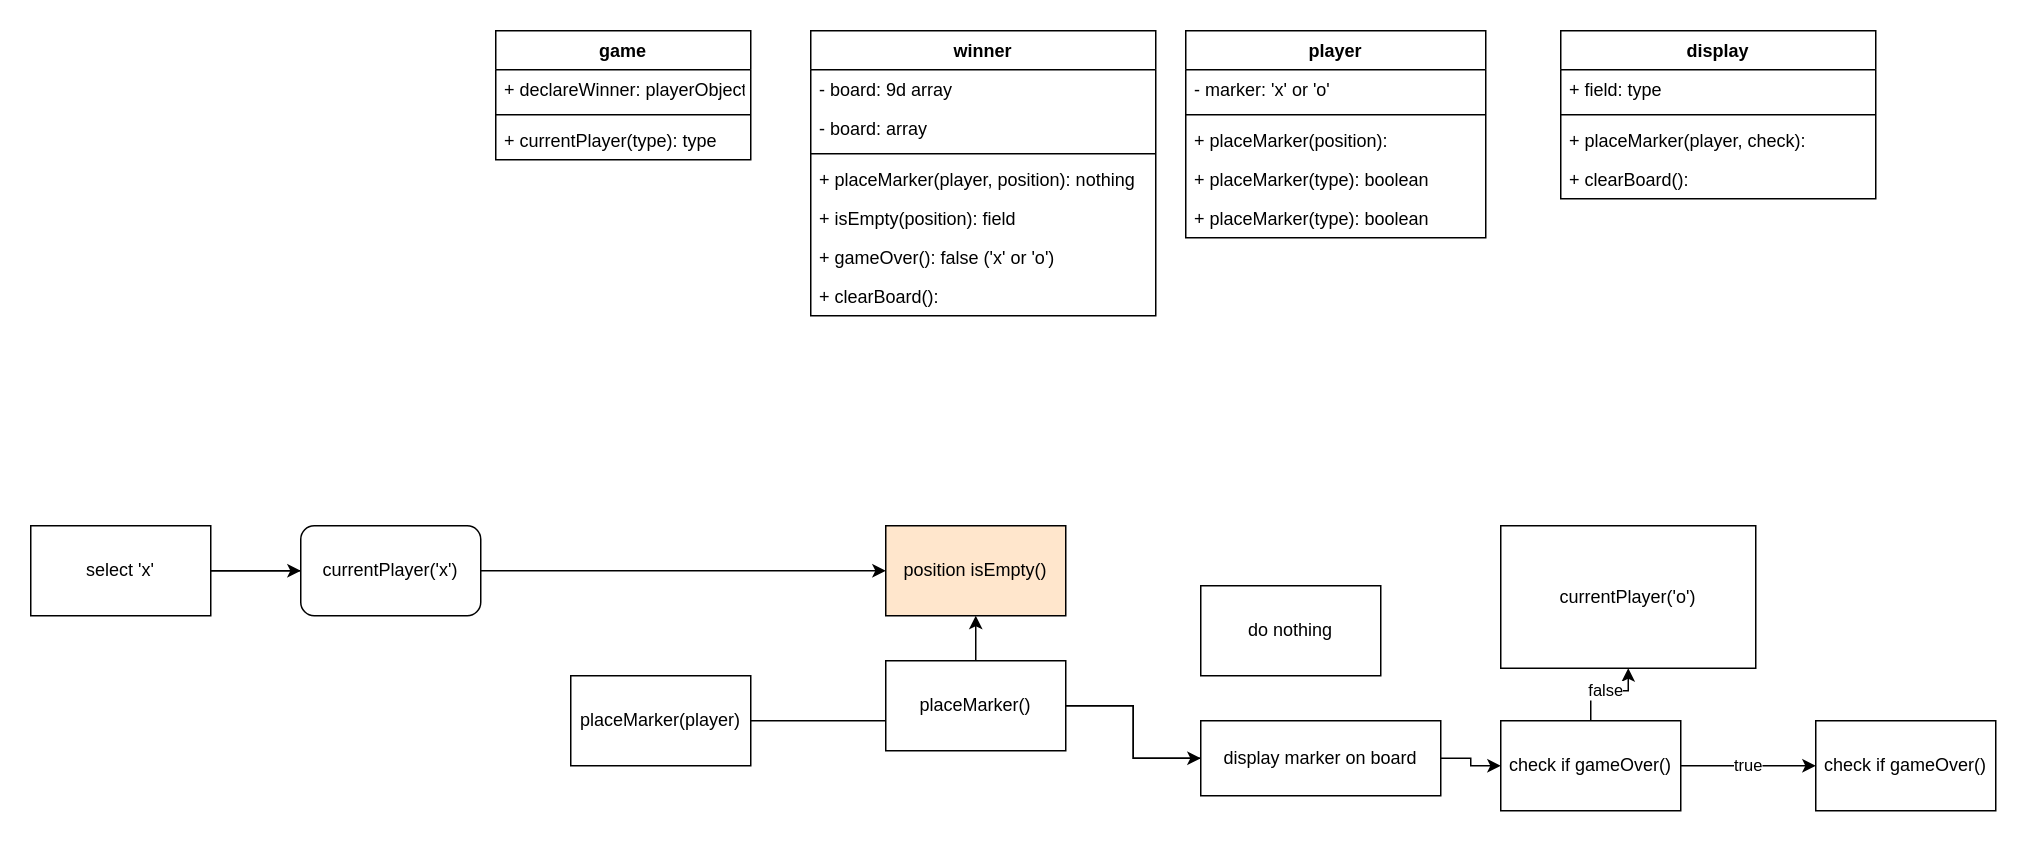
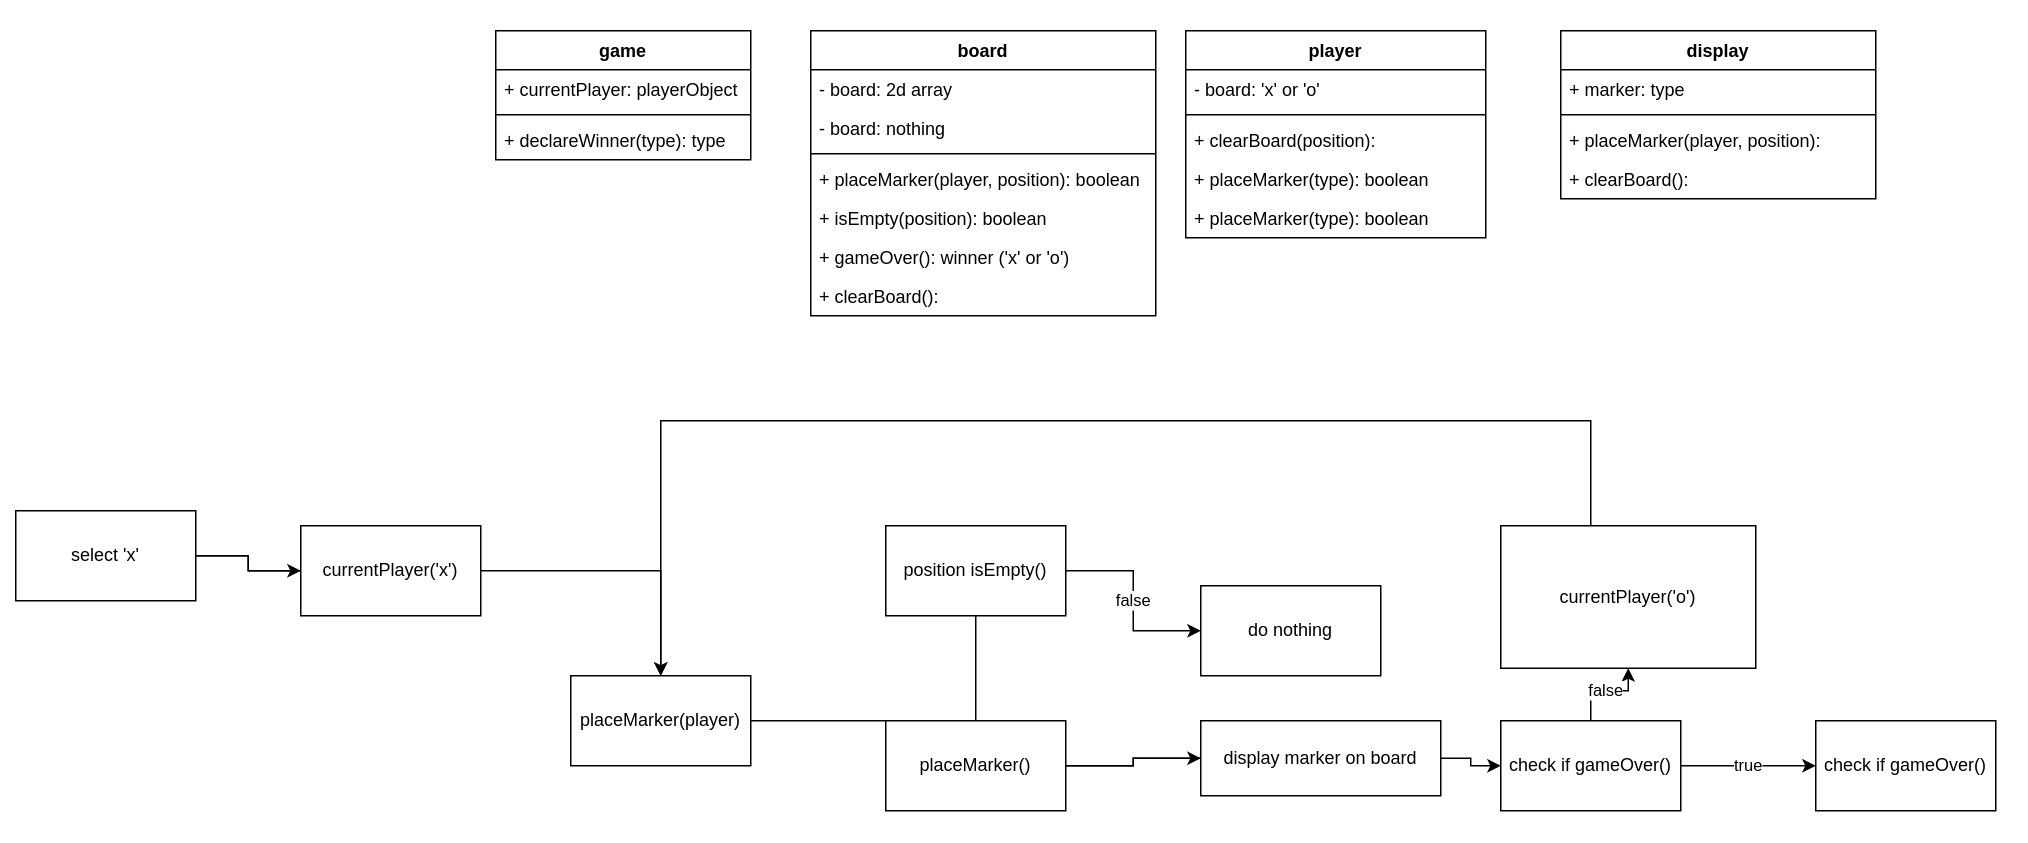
node "winner": label "winner" -> "board"
node "+ declareWinner: playerObject": label "+ declareWinner: playerObject" -> "+ currentPlayer: playerObject"
node "- board: 9d array": label "- board: 9d array" -> "- board: 2d array"
node "- marker: 'x' or 'o'": label "- marker: 'x' or 'o'" -> "- board: 'x' or 'o'"
node "+ field: type": label "+ field: type" -> "+ marker: type"
node "- board: array": label "- board: array" -> "- board: nothing"
node "+ currentPlayer(type): type": label "+ currentPlayer(type): type" -> "+ declareWinner(type): type"
node "+ placeMarker(position):": label "+ placeMarker(position):" -> "+ clearBoard(position):"
node "+ placeMarker(player, check):": label "+ placeMarker(player, check):" -> "+ placeMarker(player, position):"
node "+ placeMarker(player, position): nothing": label "+ placeMarker(player, position): nothing" -> "+ placeMarker(player, position): boolean"
node "+ isEmpty(position): field": label "+ isEmpty(position): field" -> "+ isEmpty(position): boolean"
node "+ gameOver(): false ('x' or 'o')": label "+ gameOver(): false ('x' or 'o')" -> "+ gameOver(): winner ('x' or 'o')"
edge "currentPlayer('o')" -> "placeMarker(player)": added
node "select 'x'": moved (121, 571) -> (106, 556)
node "currentPlayer('x')": shape rounded rectangle -> rectangle
edge "currentPlayer('x')" -> "position isEmpty()": now "currentPlayer('x')" -> "placeMarker(player)"
node "position isEmpty()": fillcolor #ffe6cc -> #ffffff
edge "position isEmpty()" -> "do nothing": added, label "false"
edge "placeMarker(player)" -> "position isEmpty()": arrowhead classic -> none
node "placeMarker()": moved (976, 706) -> (976, 766)
